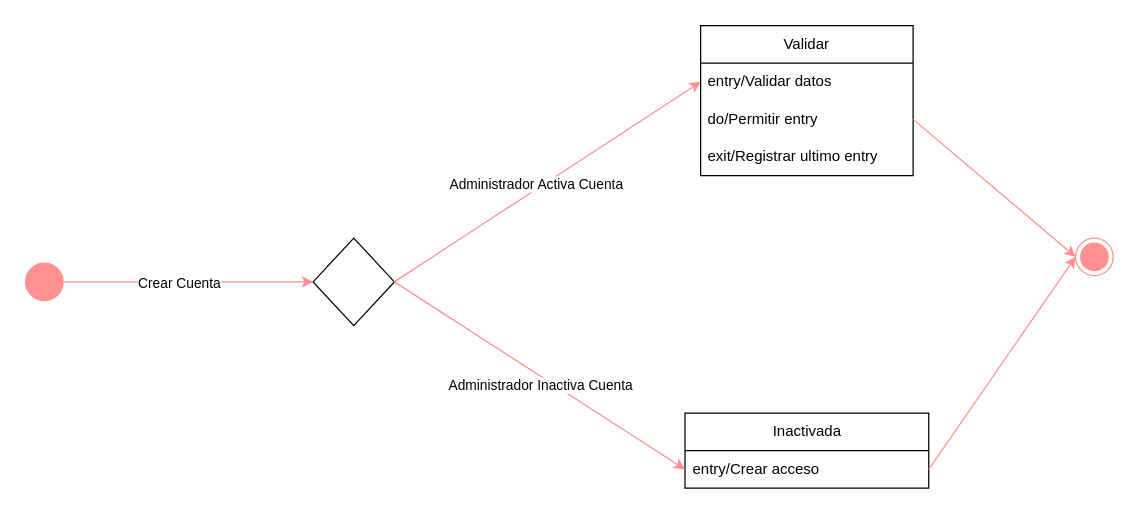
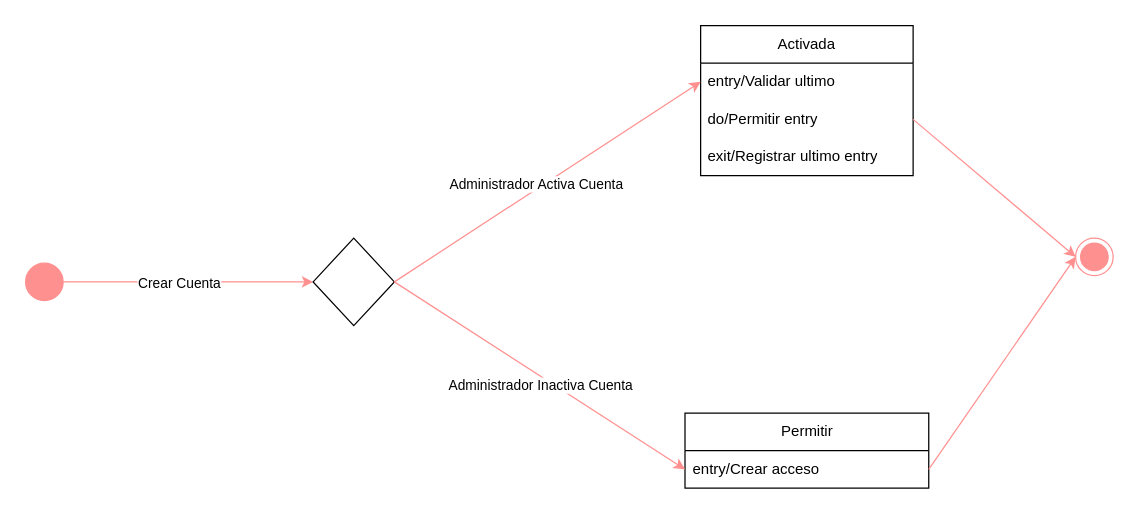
node "Validar": label "Validar" -> "Activada"
node "entry/Validar datos": label "entry/Validar datos" -> "entry/Validar ultimo"
node "Inactivada": label "Inactivada" -> "Permitir"
